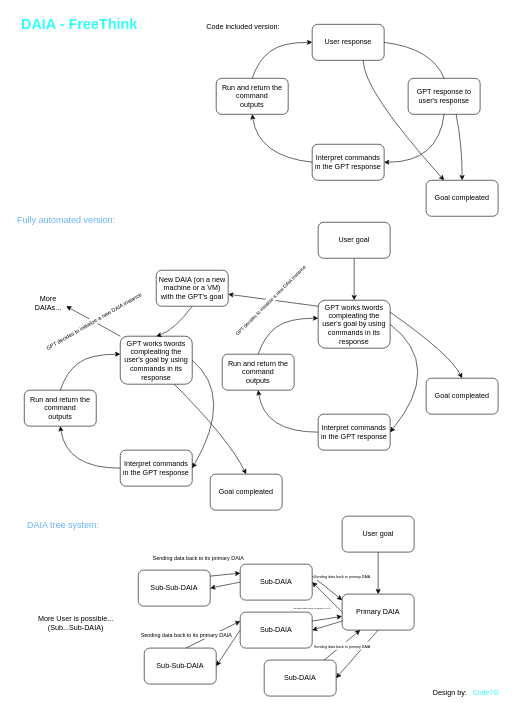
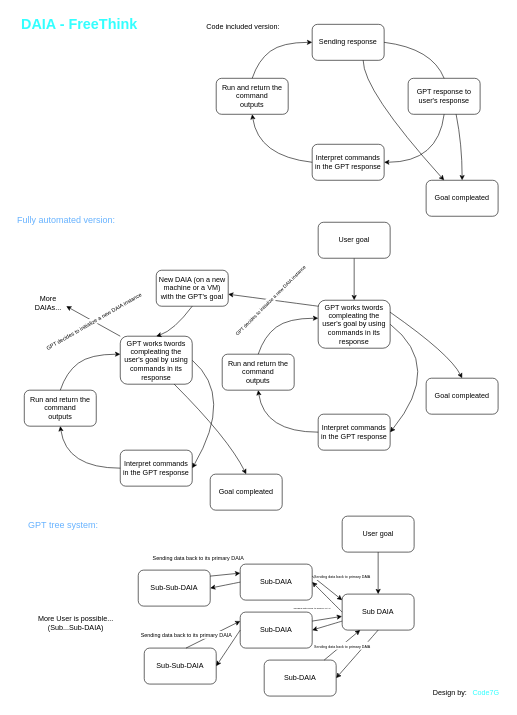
node "User response": label "User response" -> "Sending response"
node "DAIA tree system:": label "DAIA tree system:" -> "GPT tree system:"
node "Primary DAIA": label "Primary DAIA" -> "Sub DAIA"
